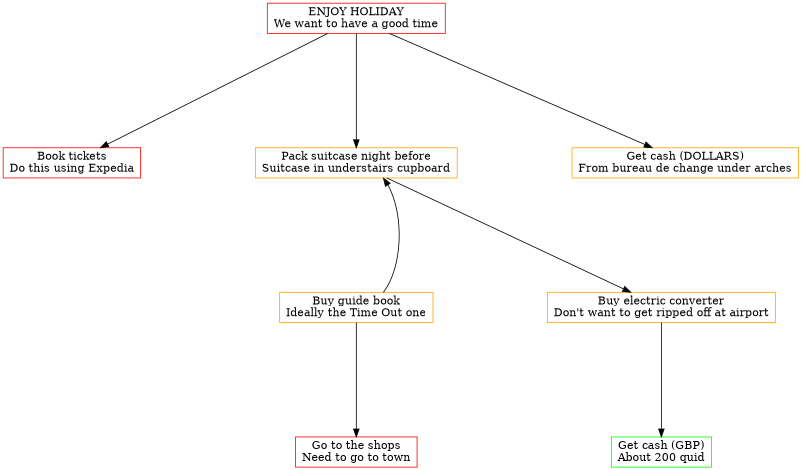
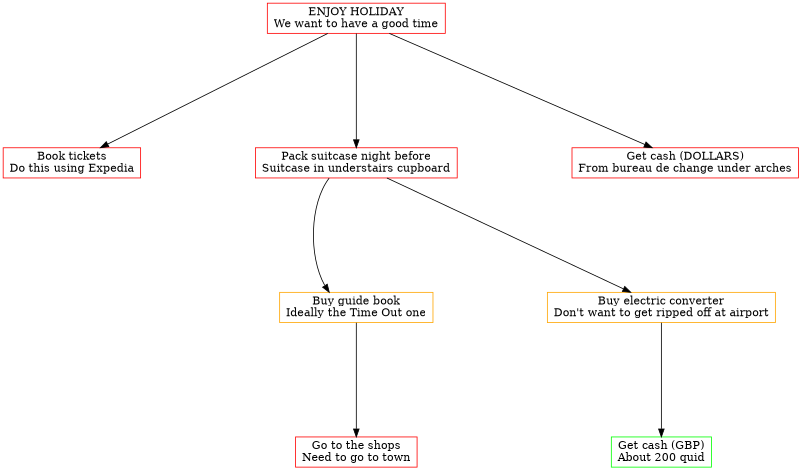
node "Pack suitcase night before Suitcase in understairs cupboard": color orange -> red
node "Get cash (DOLLARS) From bureau de change under arches": color orange -> red
edge "Buy guide book Ideally the Time Out one" -> "Pack suitcase night before Suitcase in understairs cupboard": reversed
